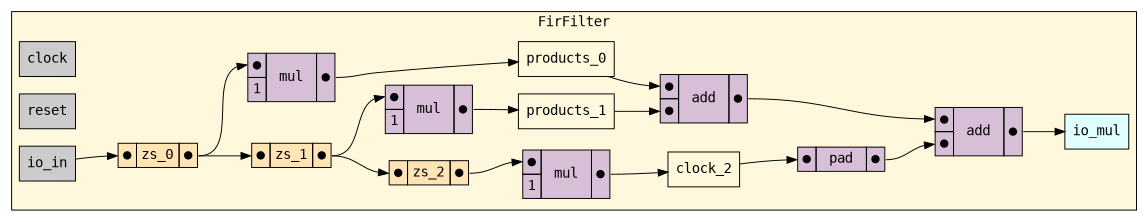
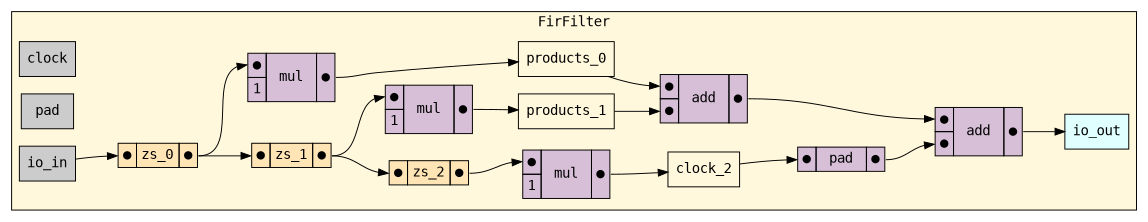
node "reset": label "reset" -> "pad"
node "io_mul": label "io_mul" -> "io_out"
